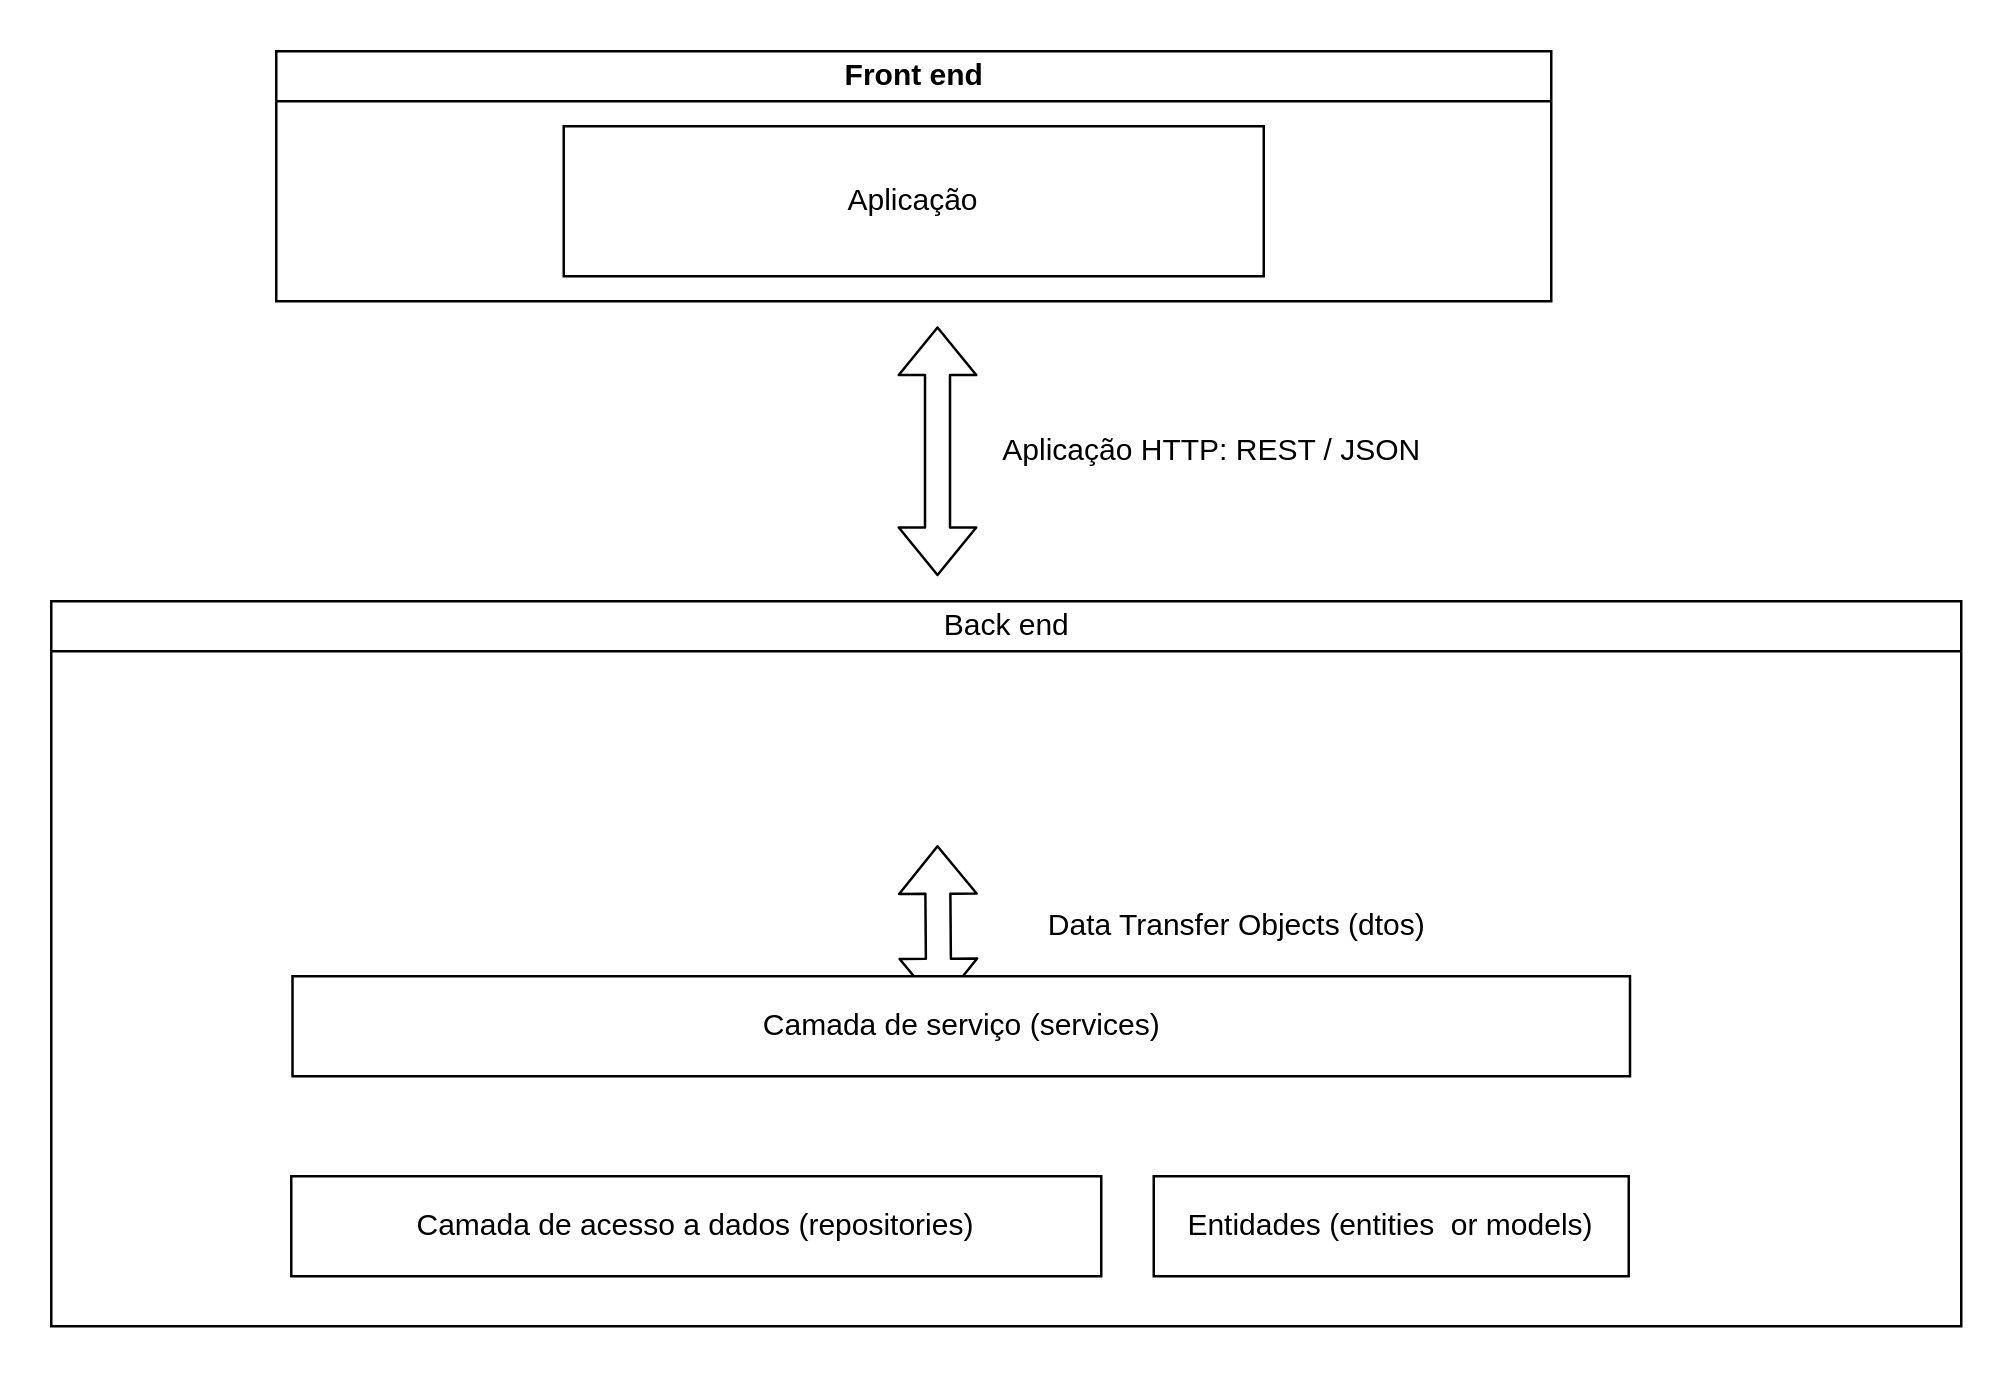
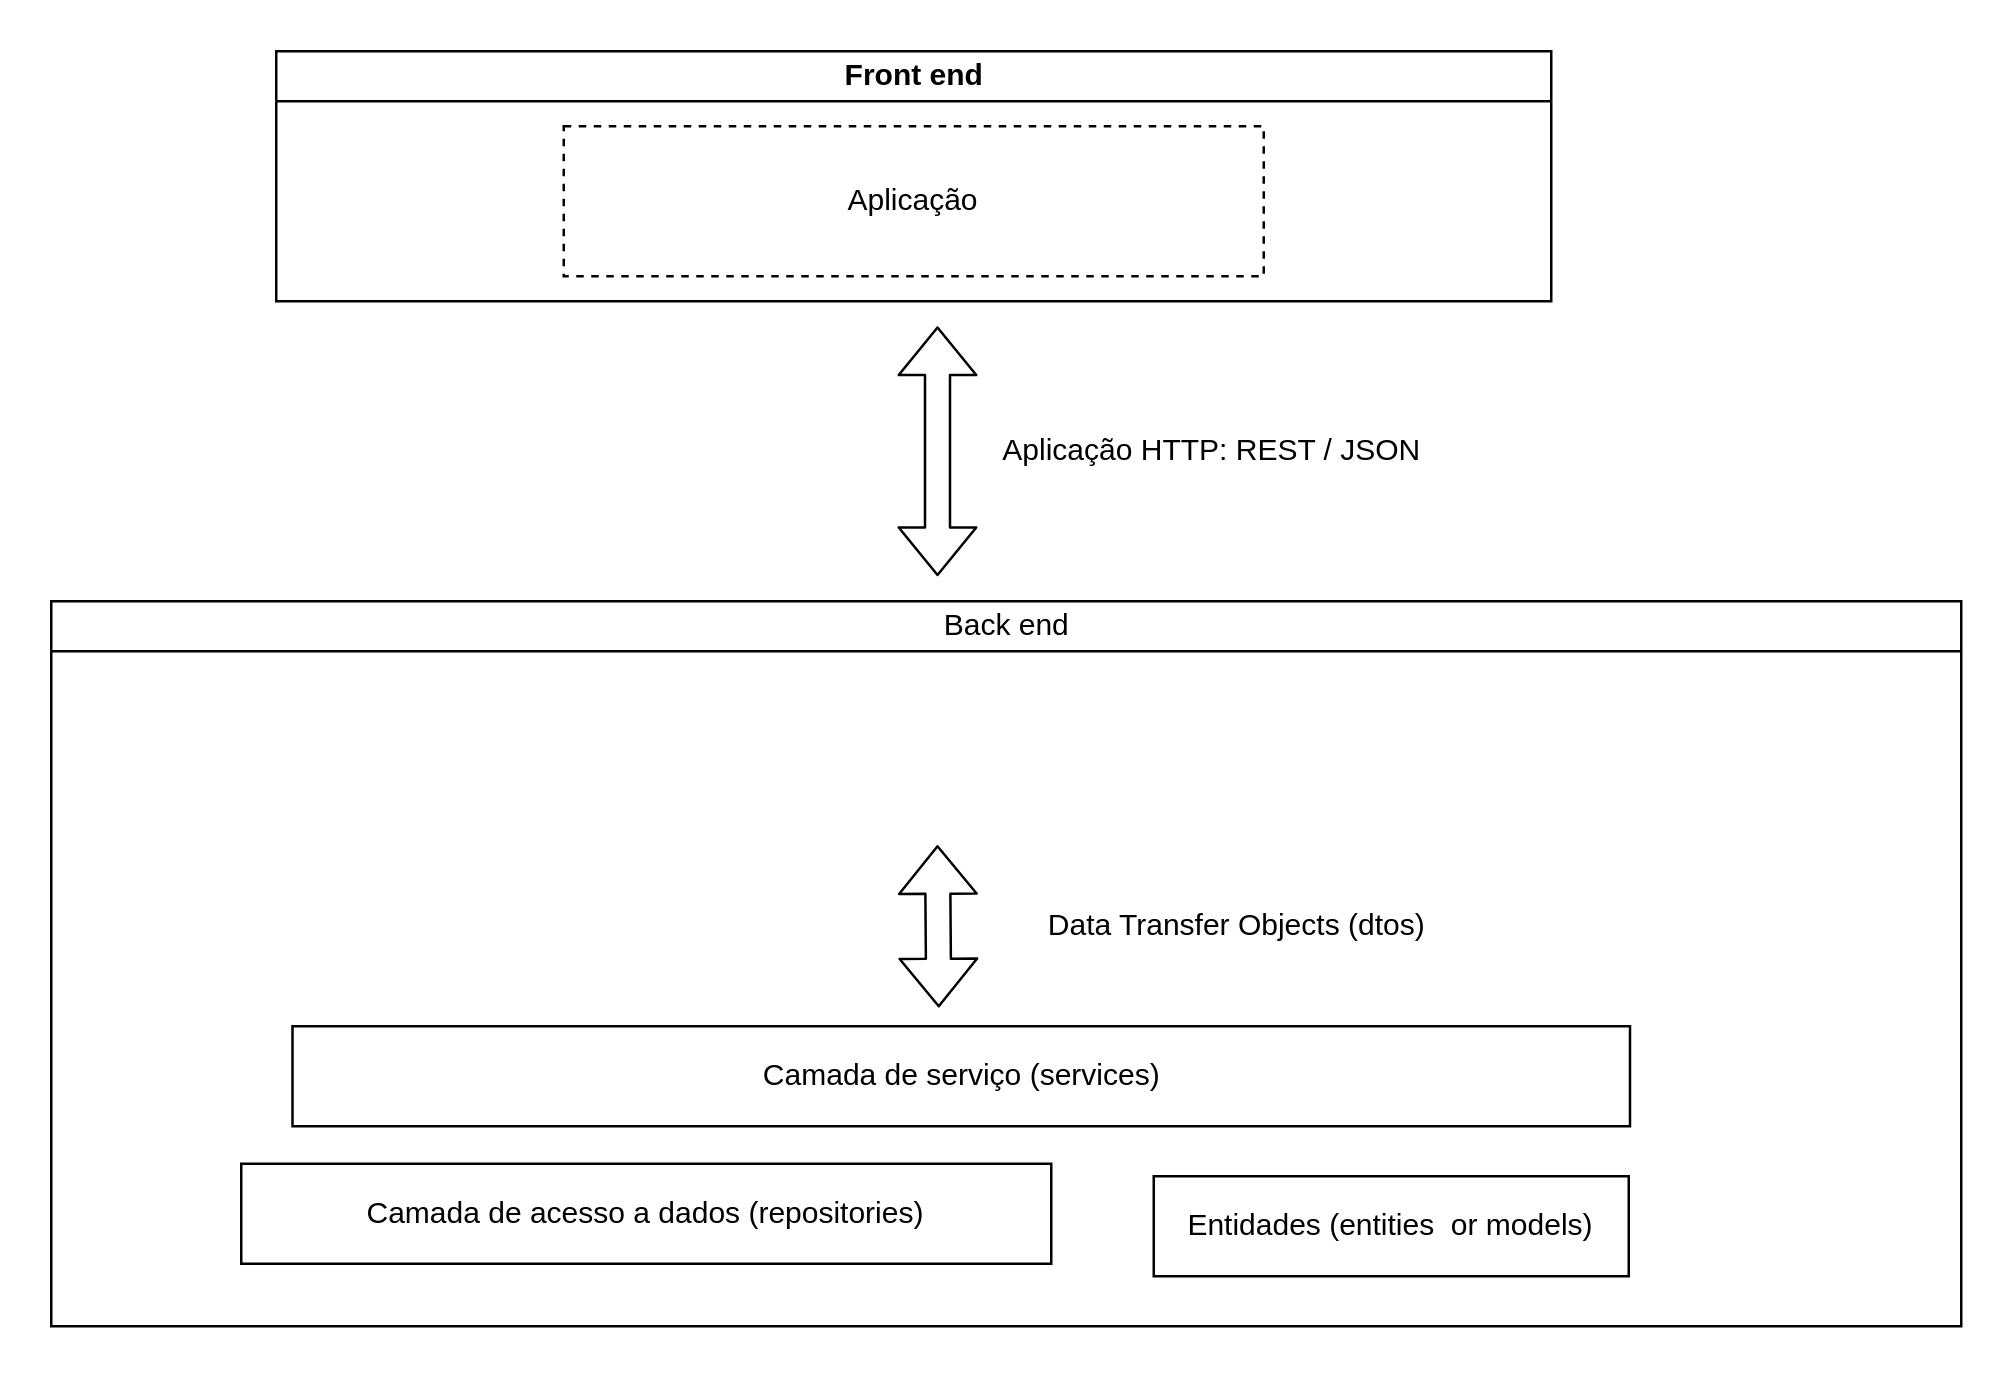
node "Aplicação": style solid -> dashed
node "Camada de serviço (services)": moved (961, 1026) -> (961, 1076)
node "Camada de acesso a dados (repositories)": moved (696, 1226) -> (646, 1214)
